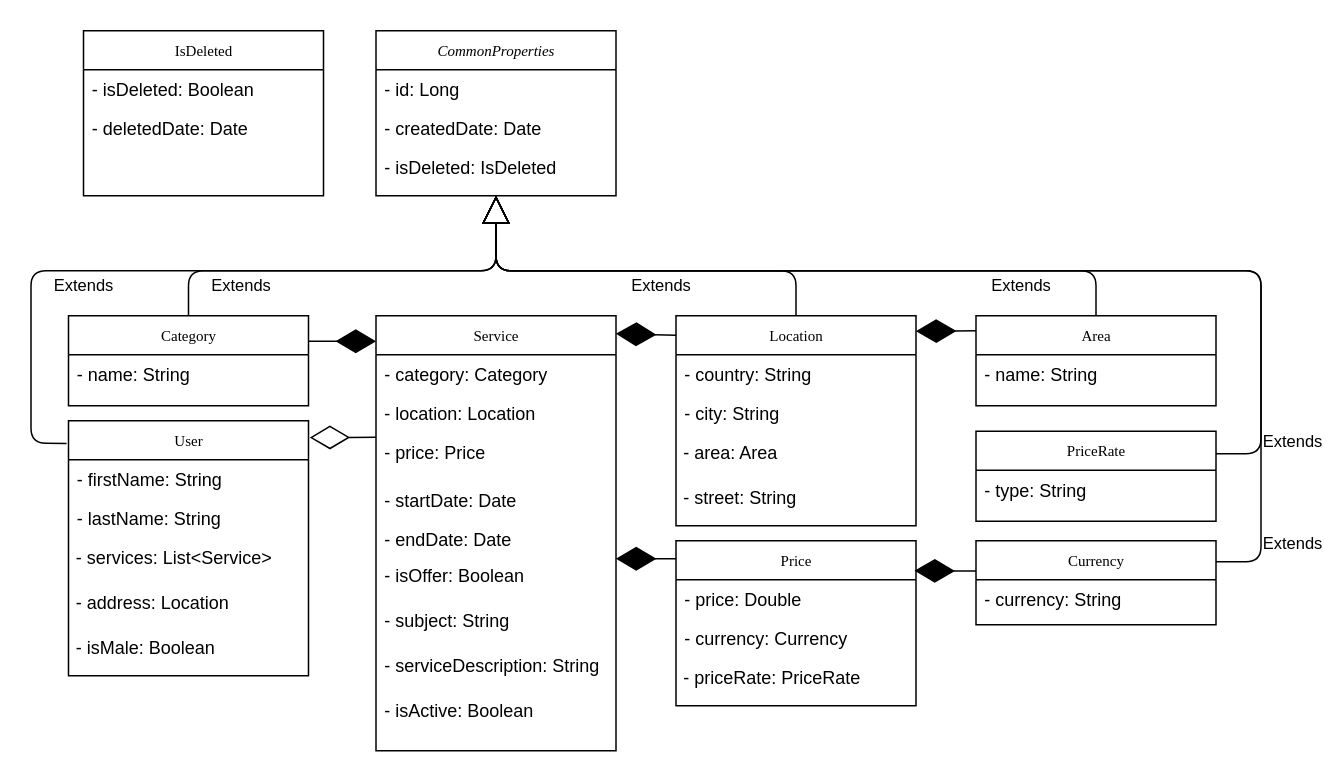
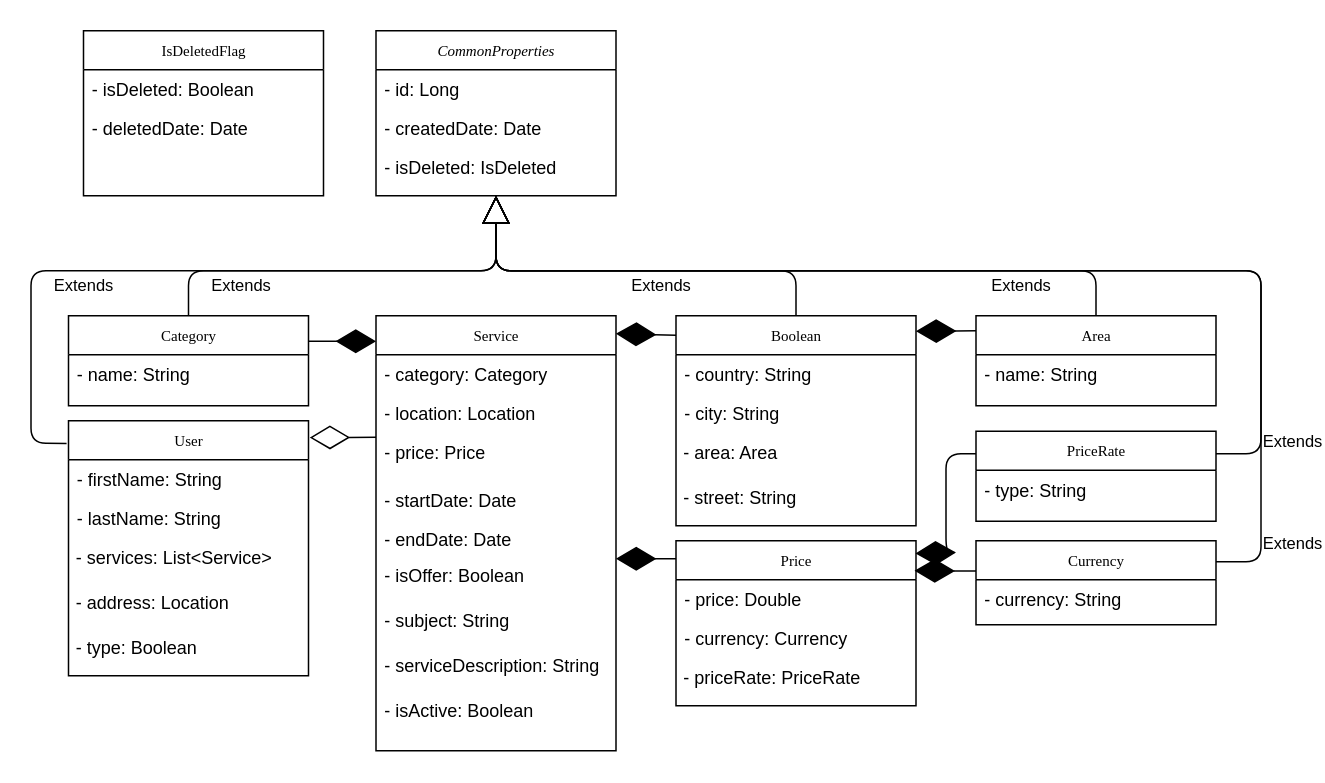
node "IsDeleted": label "IsDeleted" -> "IsDeletedFlag"
node "Location": label "Location" -> "Boolean"
edge "PriceRate" -> "Price": added
node "- isMale: Boolean": label "- isMale: Boolean" -> "- type: Boolean"
